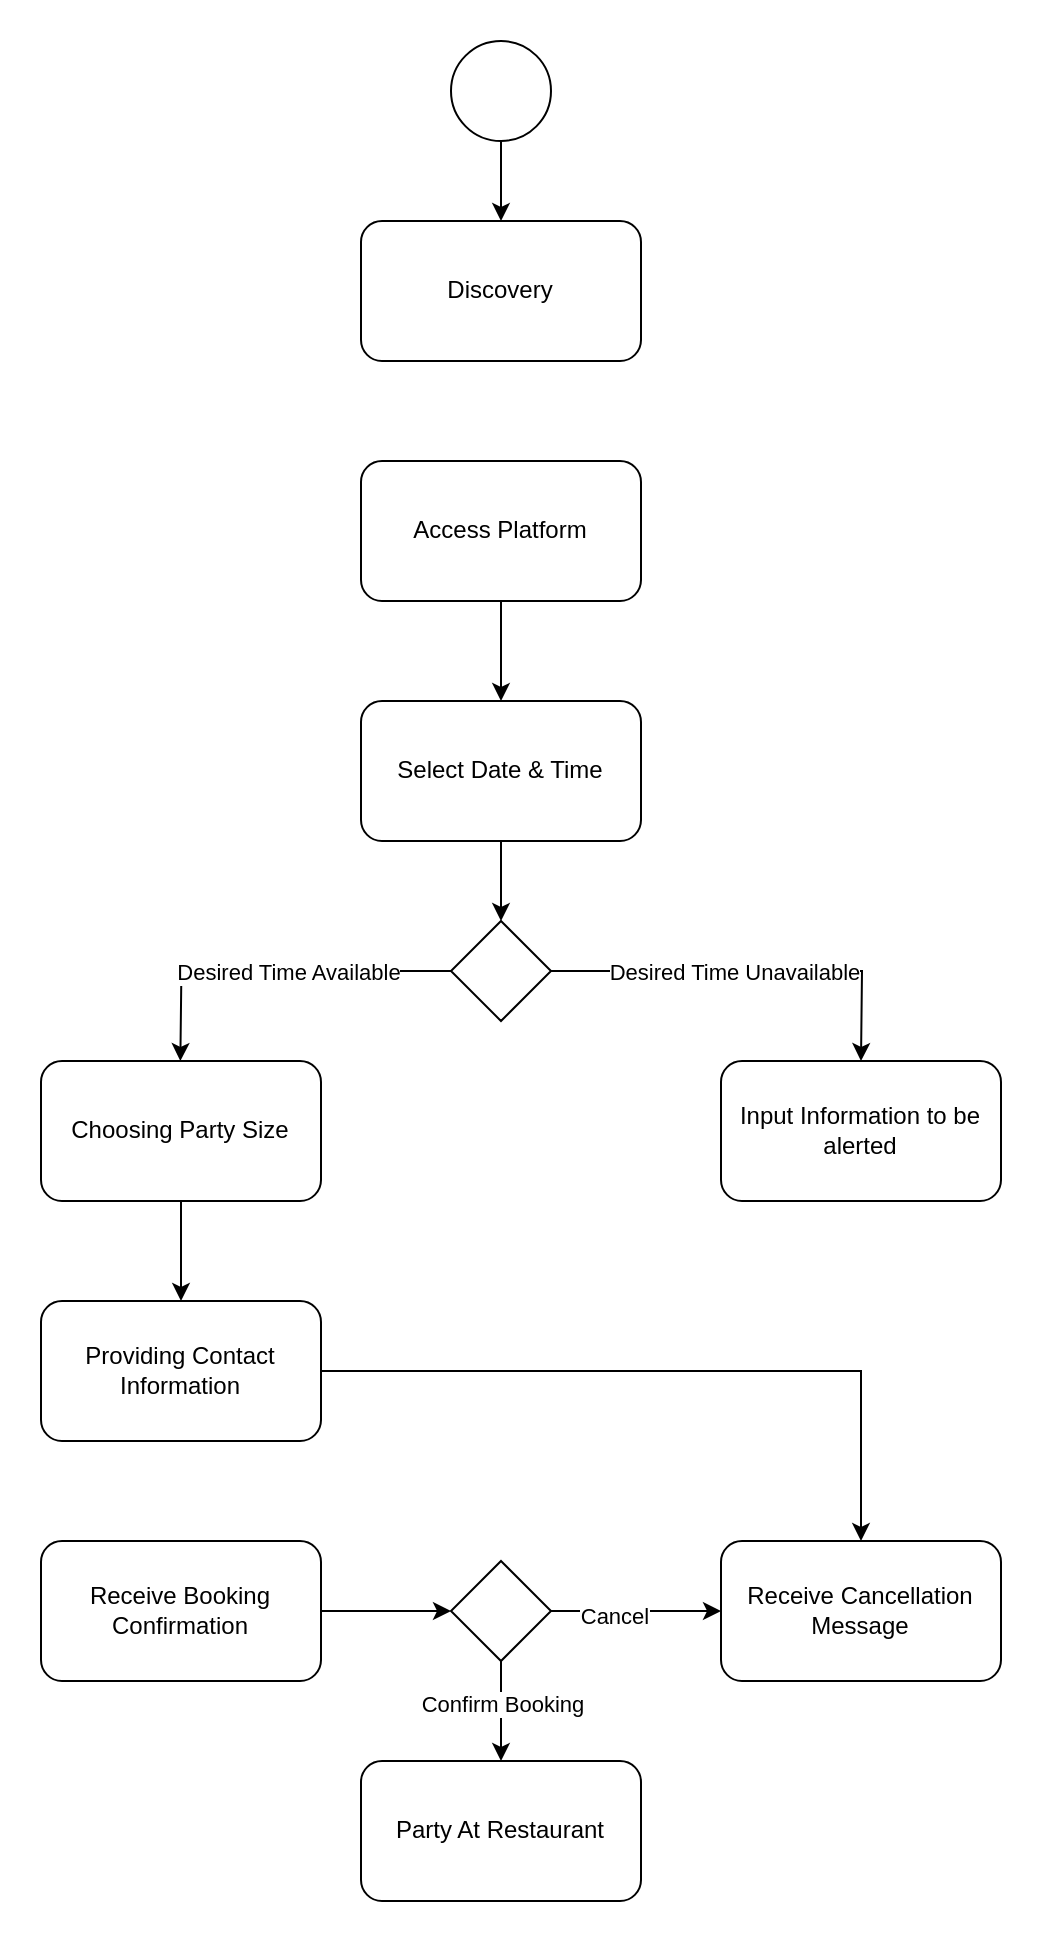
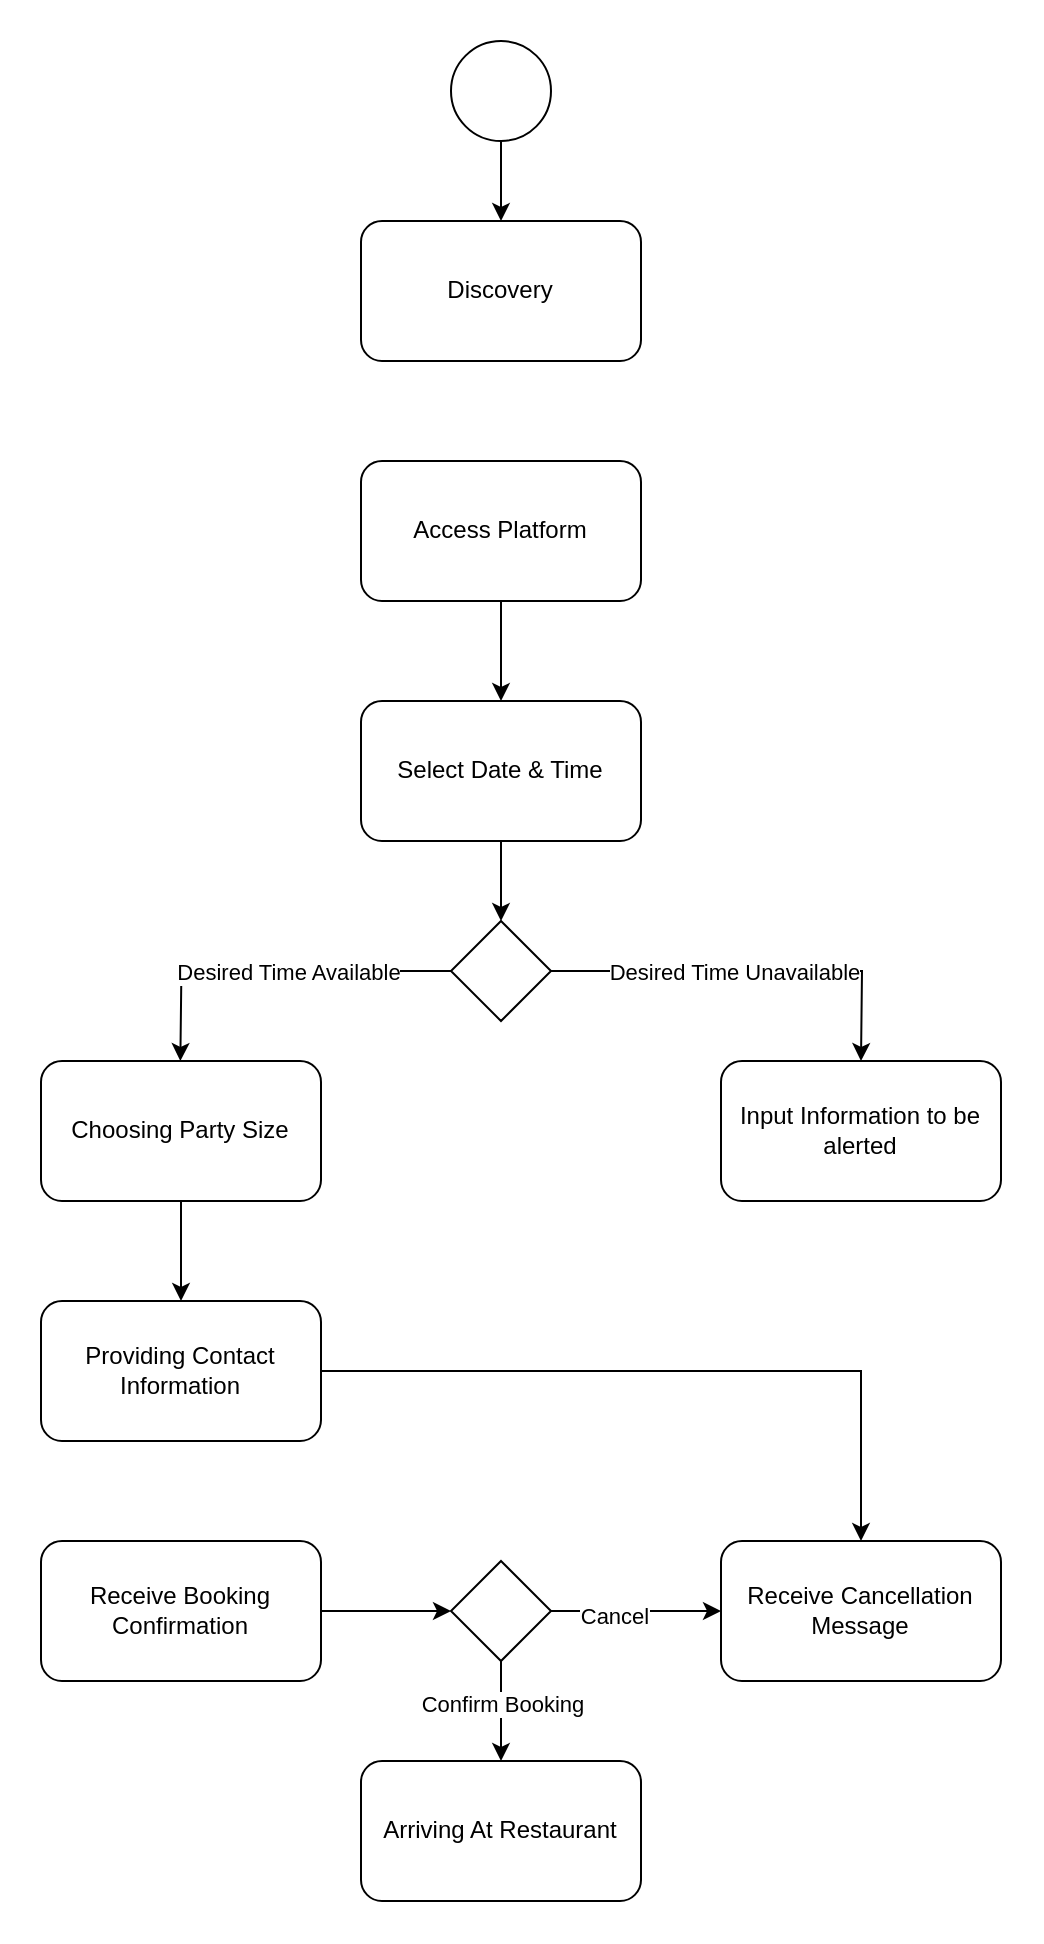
node "Party At Restaurant": label "Party At Restaurant" -> "Arriving At Restaurant"
